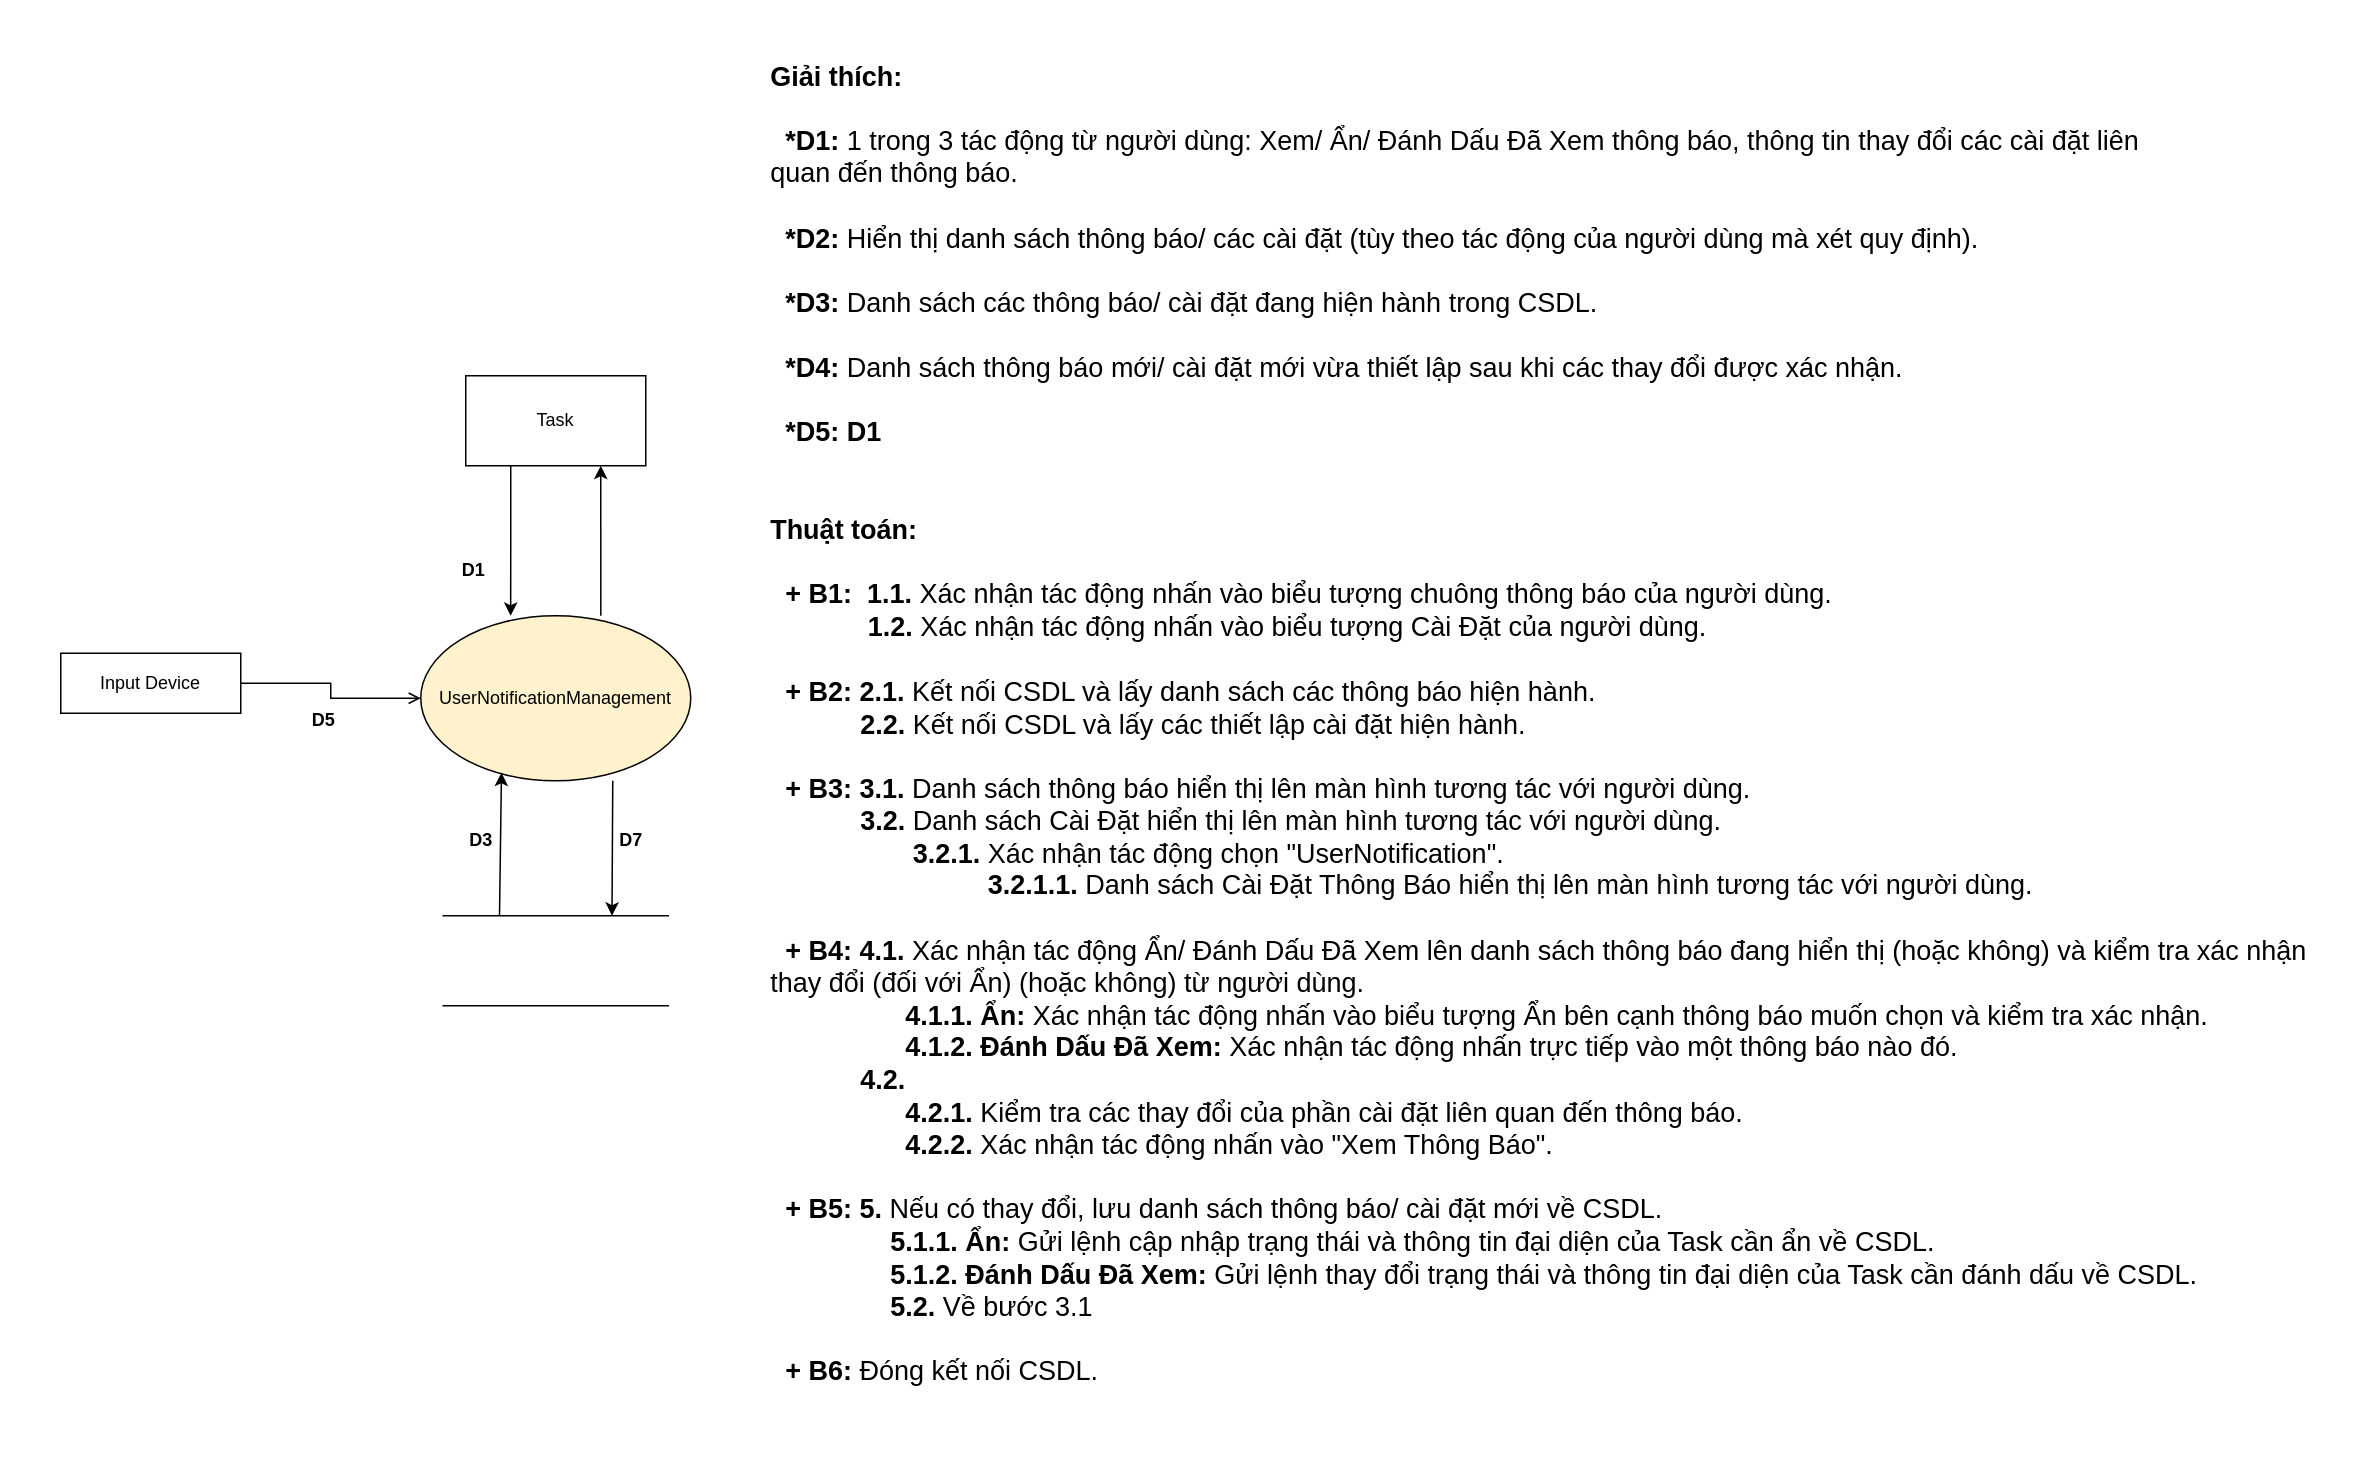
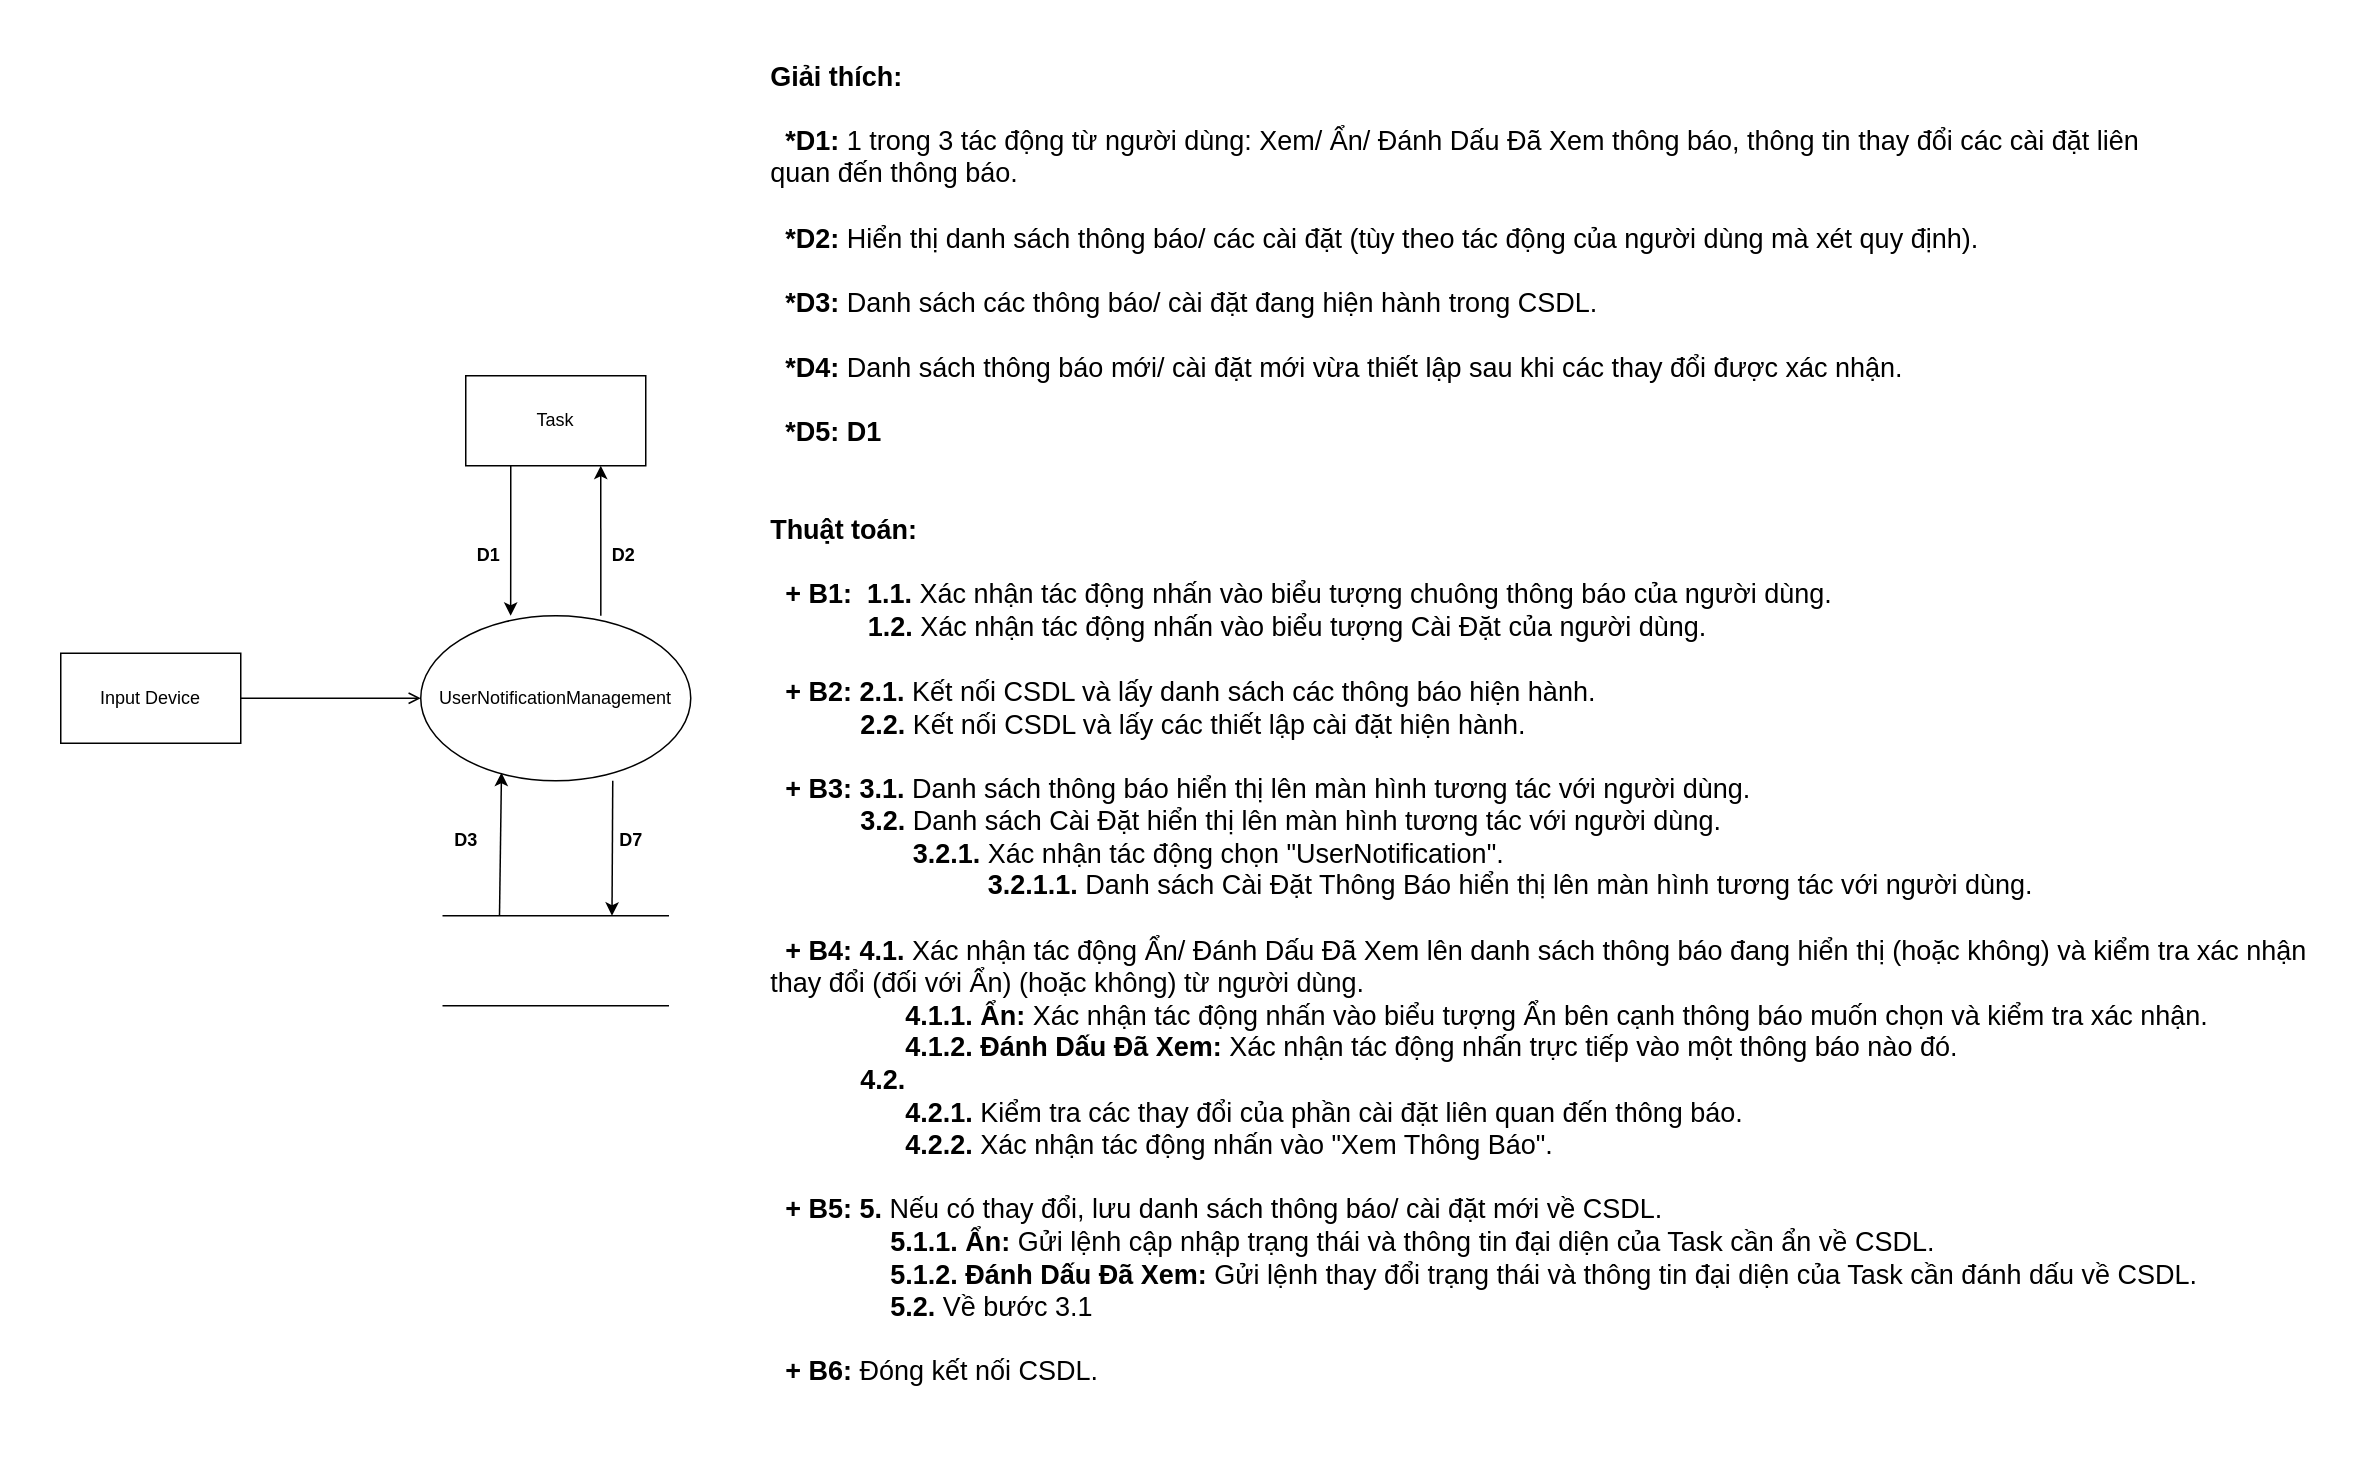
node "D2": added
node "D1": moved (473, 571) -> (488, 556)
node "Input Device": size 180x60 -> 180x90
node "UserNotificationManagement": fillcolor #fff2cc -> #ffffff
node "D5": removed
node "D3": moved (481, 841) -> (466, 841)
